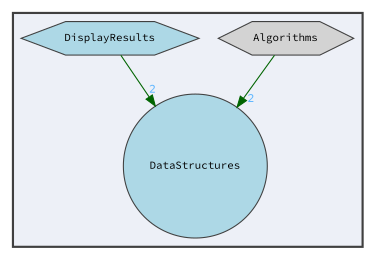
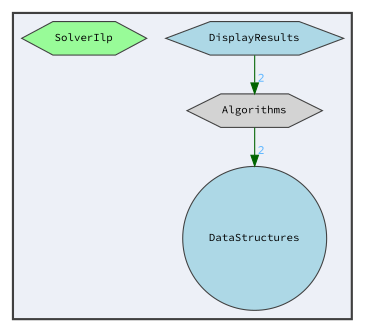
node "SolverIlp": added
edge "DisplayResults" -> "DataStructures": now "DisplayResults" -> "Algorithms"
